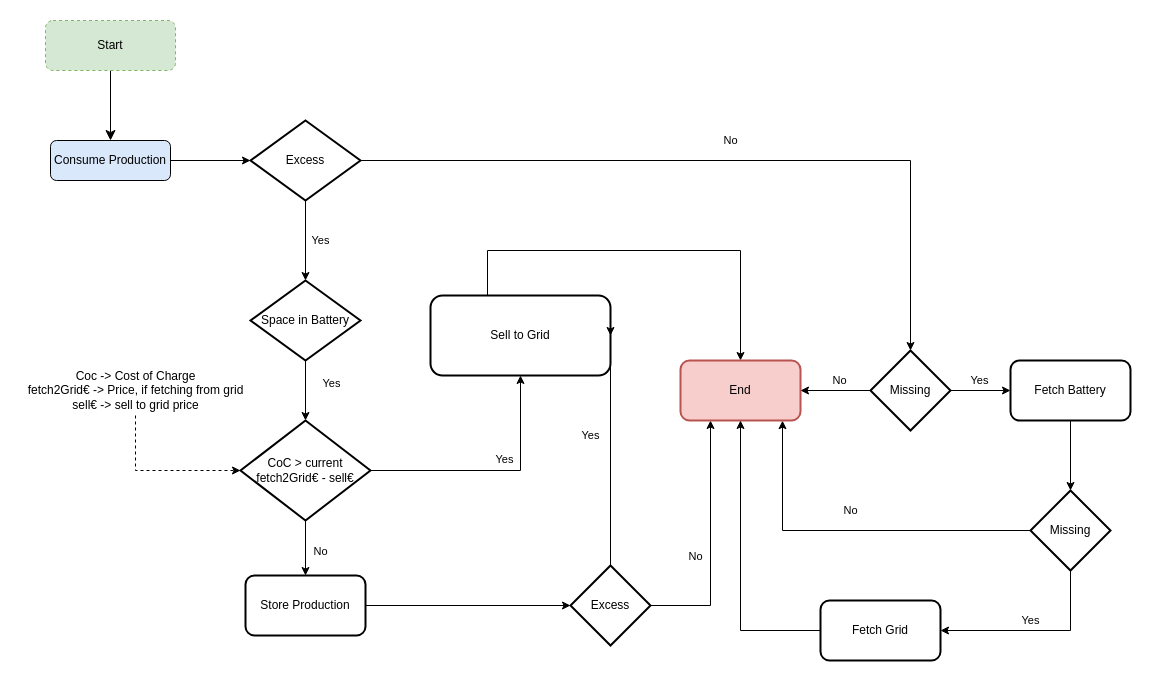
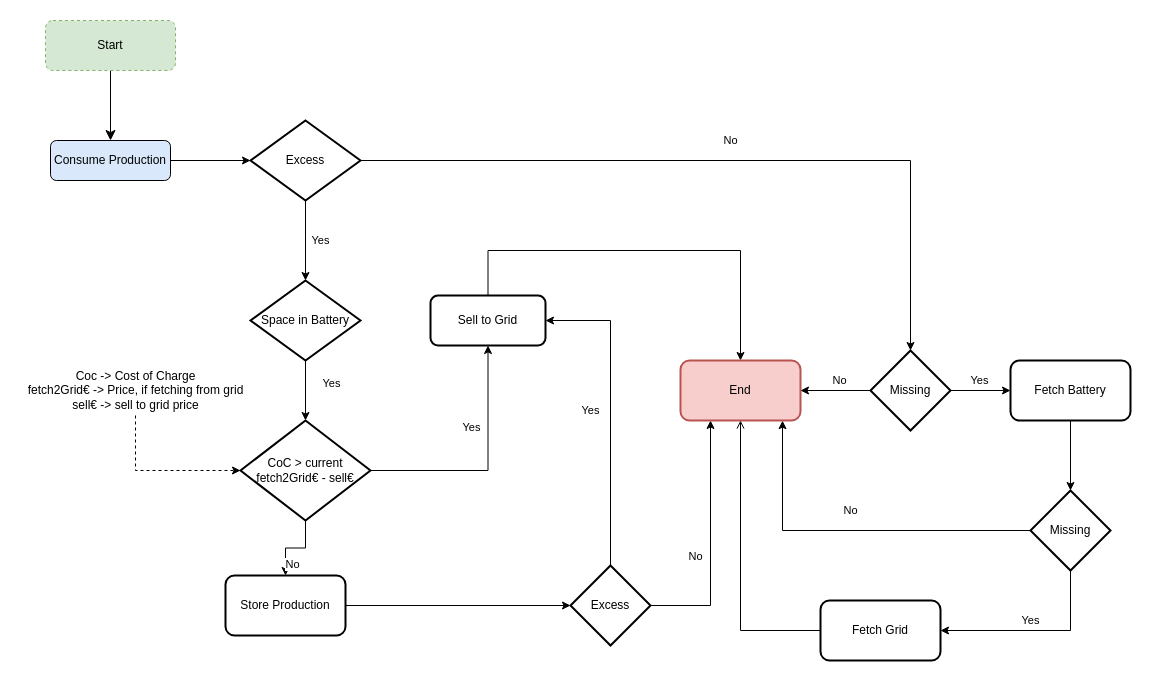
node "Sell to Grid": size 180x80 -> 115x50
edge "Fetch Grid" -> "End": arrowhead classic -> open
node "Store Production": moved (306, 606) -> (286, 606)
